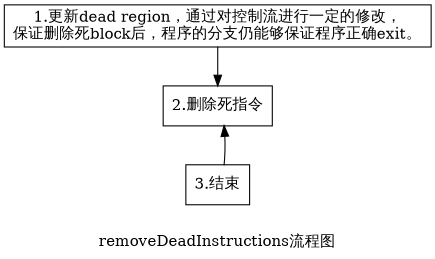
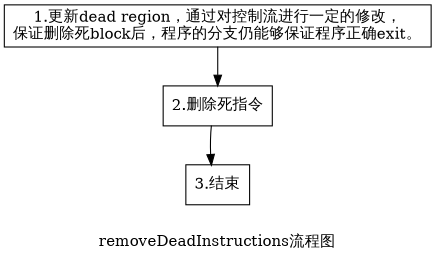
edge "3.结束" -> "2.删除死指令": reversed
